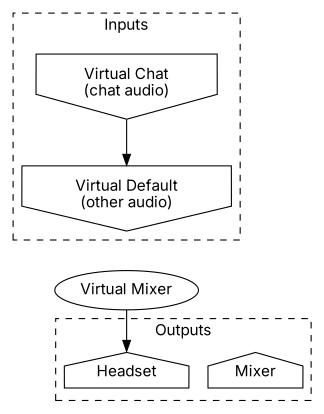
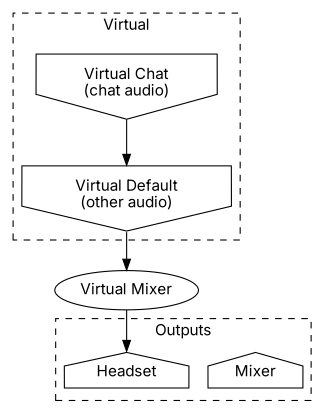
cluster "Inputs": label "Inputs" -> "Virtual"
edge "Virtual Default (other audio)" -> "Virtual Mixer": added
